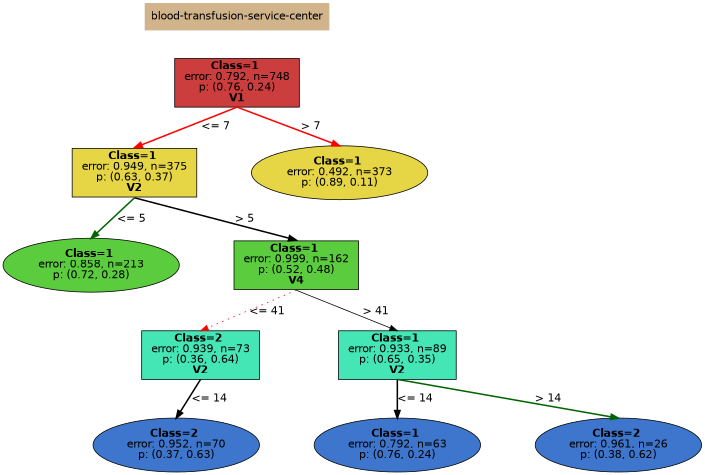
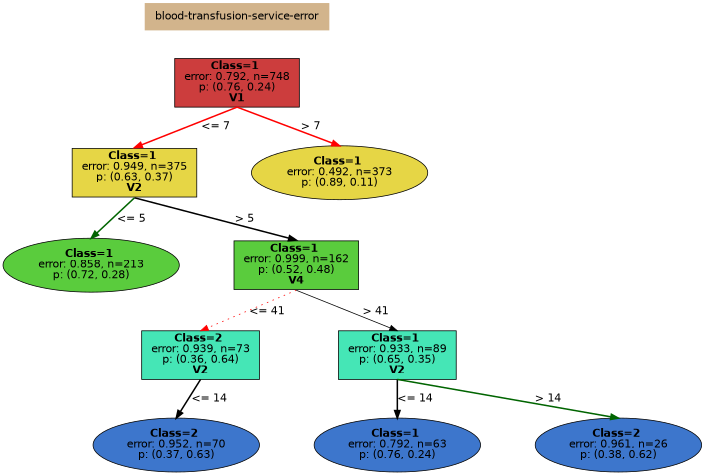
node "blood-transfusion-service-center": label "blood-transfusion-service-center" -> "blood-transfusion-service-error"
